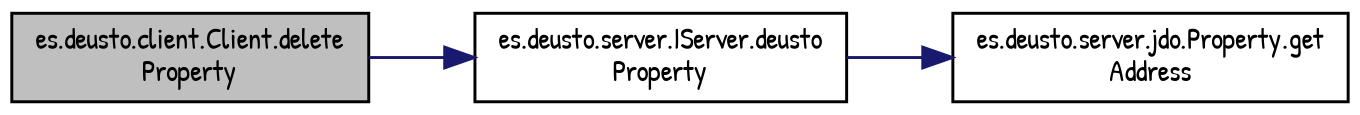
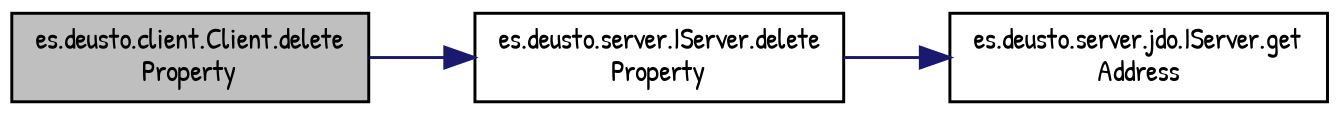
node "es.deusto.server.IServer.deusto Property": label "es.deusto.server.IServer.deusto Property" -> "es.deusto.server.IServer.delete Property"
node "es.deusto.server.jdo.Property.get Address": label "es.deusto.server.jdo.Property.get Address" -> "es.deusto.server.jdo.IServer.get Address"
